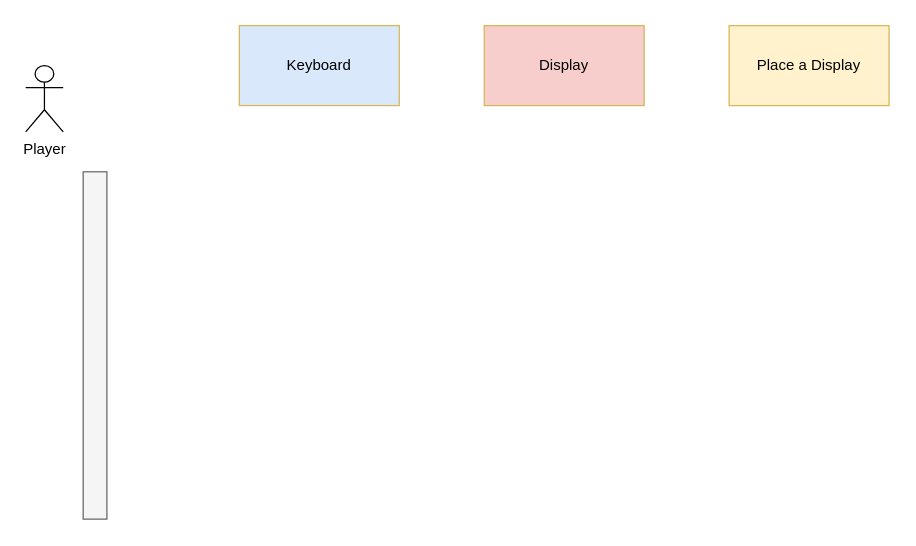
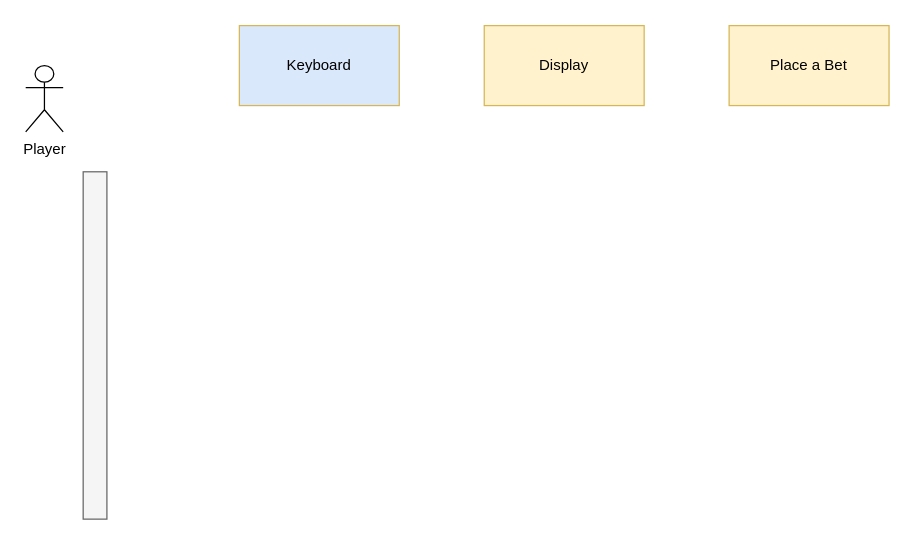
node "Display": fillcolor #f8cecc -> #fff2cc
node "Place a Display": label "Place a Display" -> "Place a Bet"
